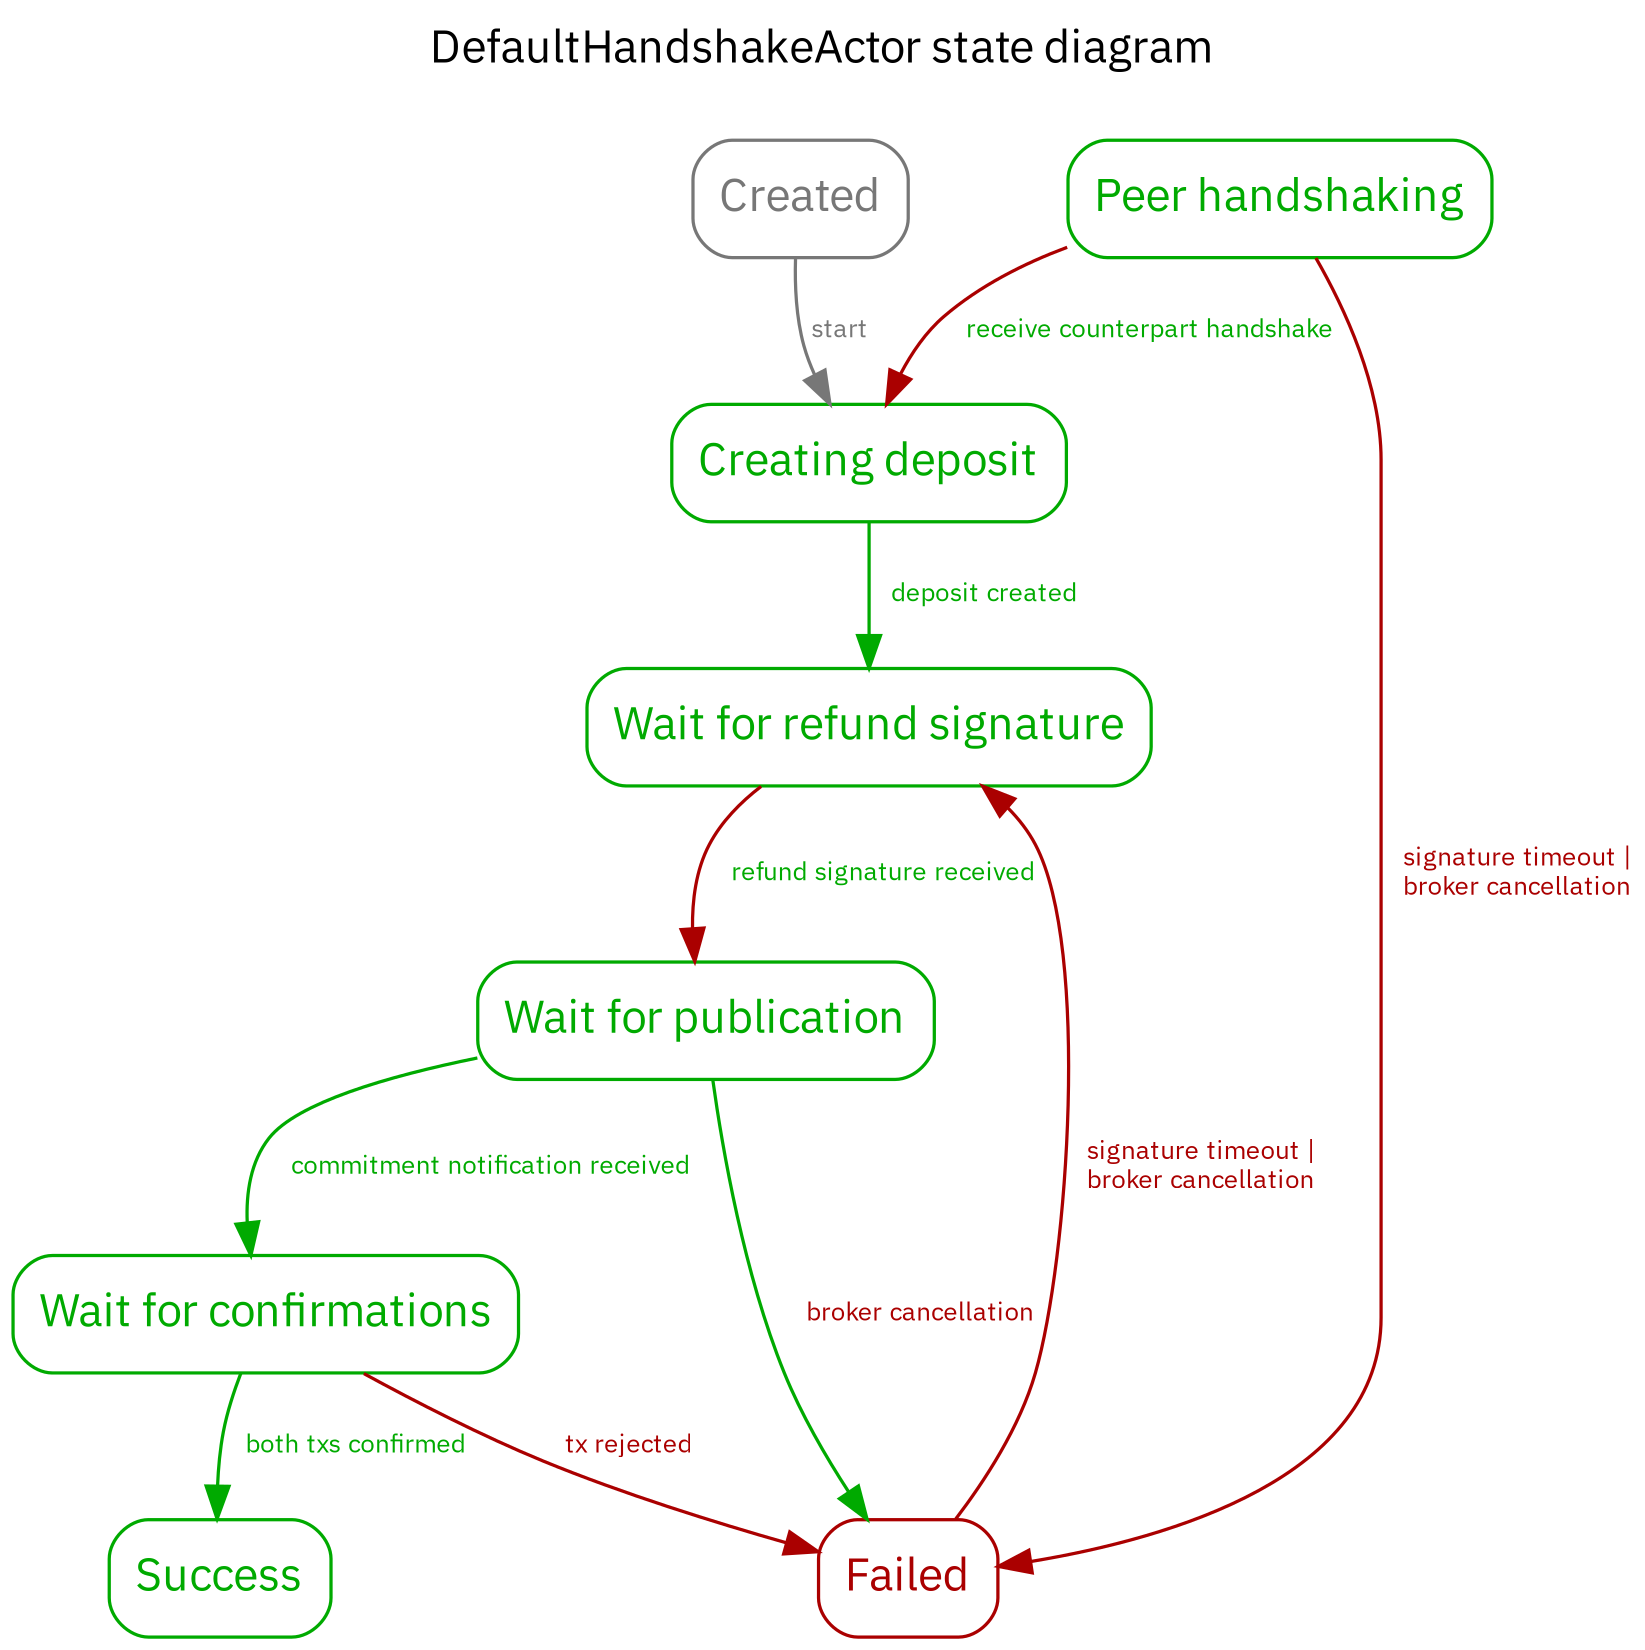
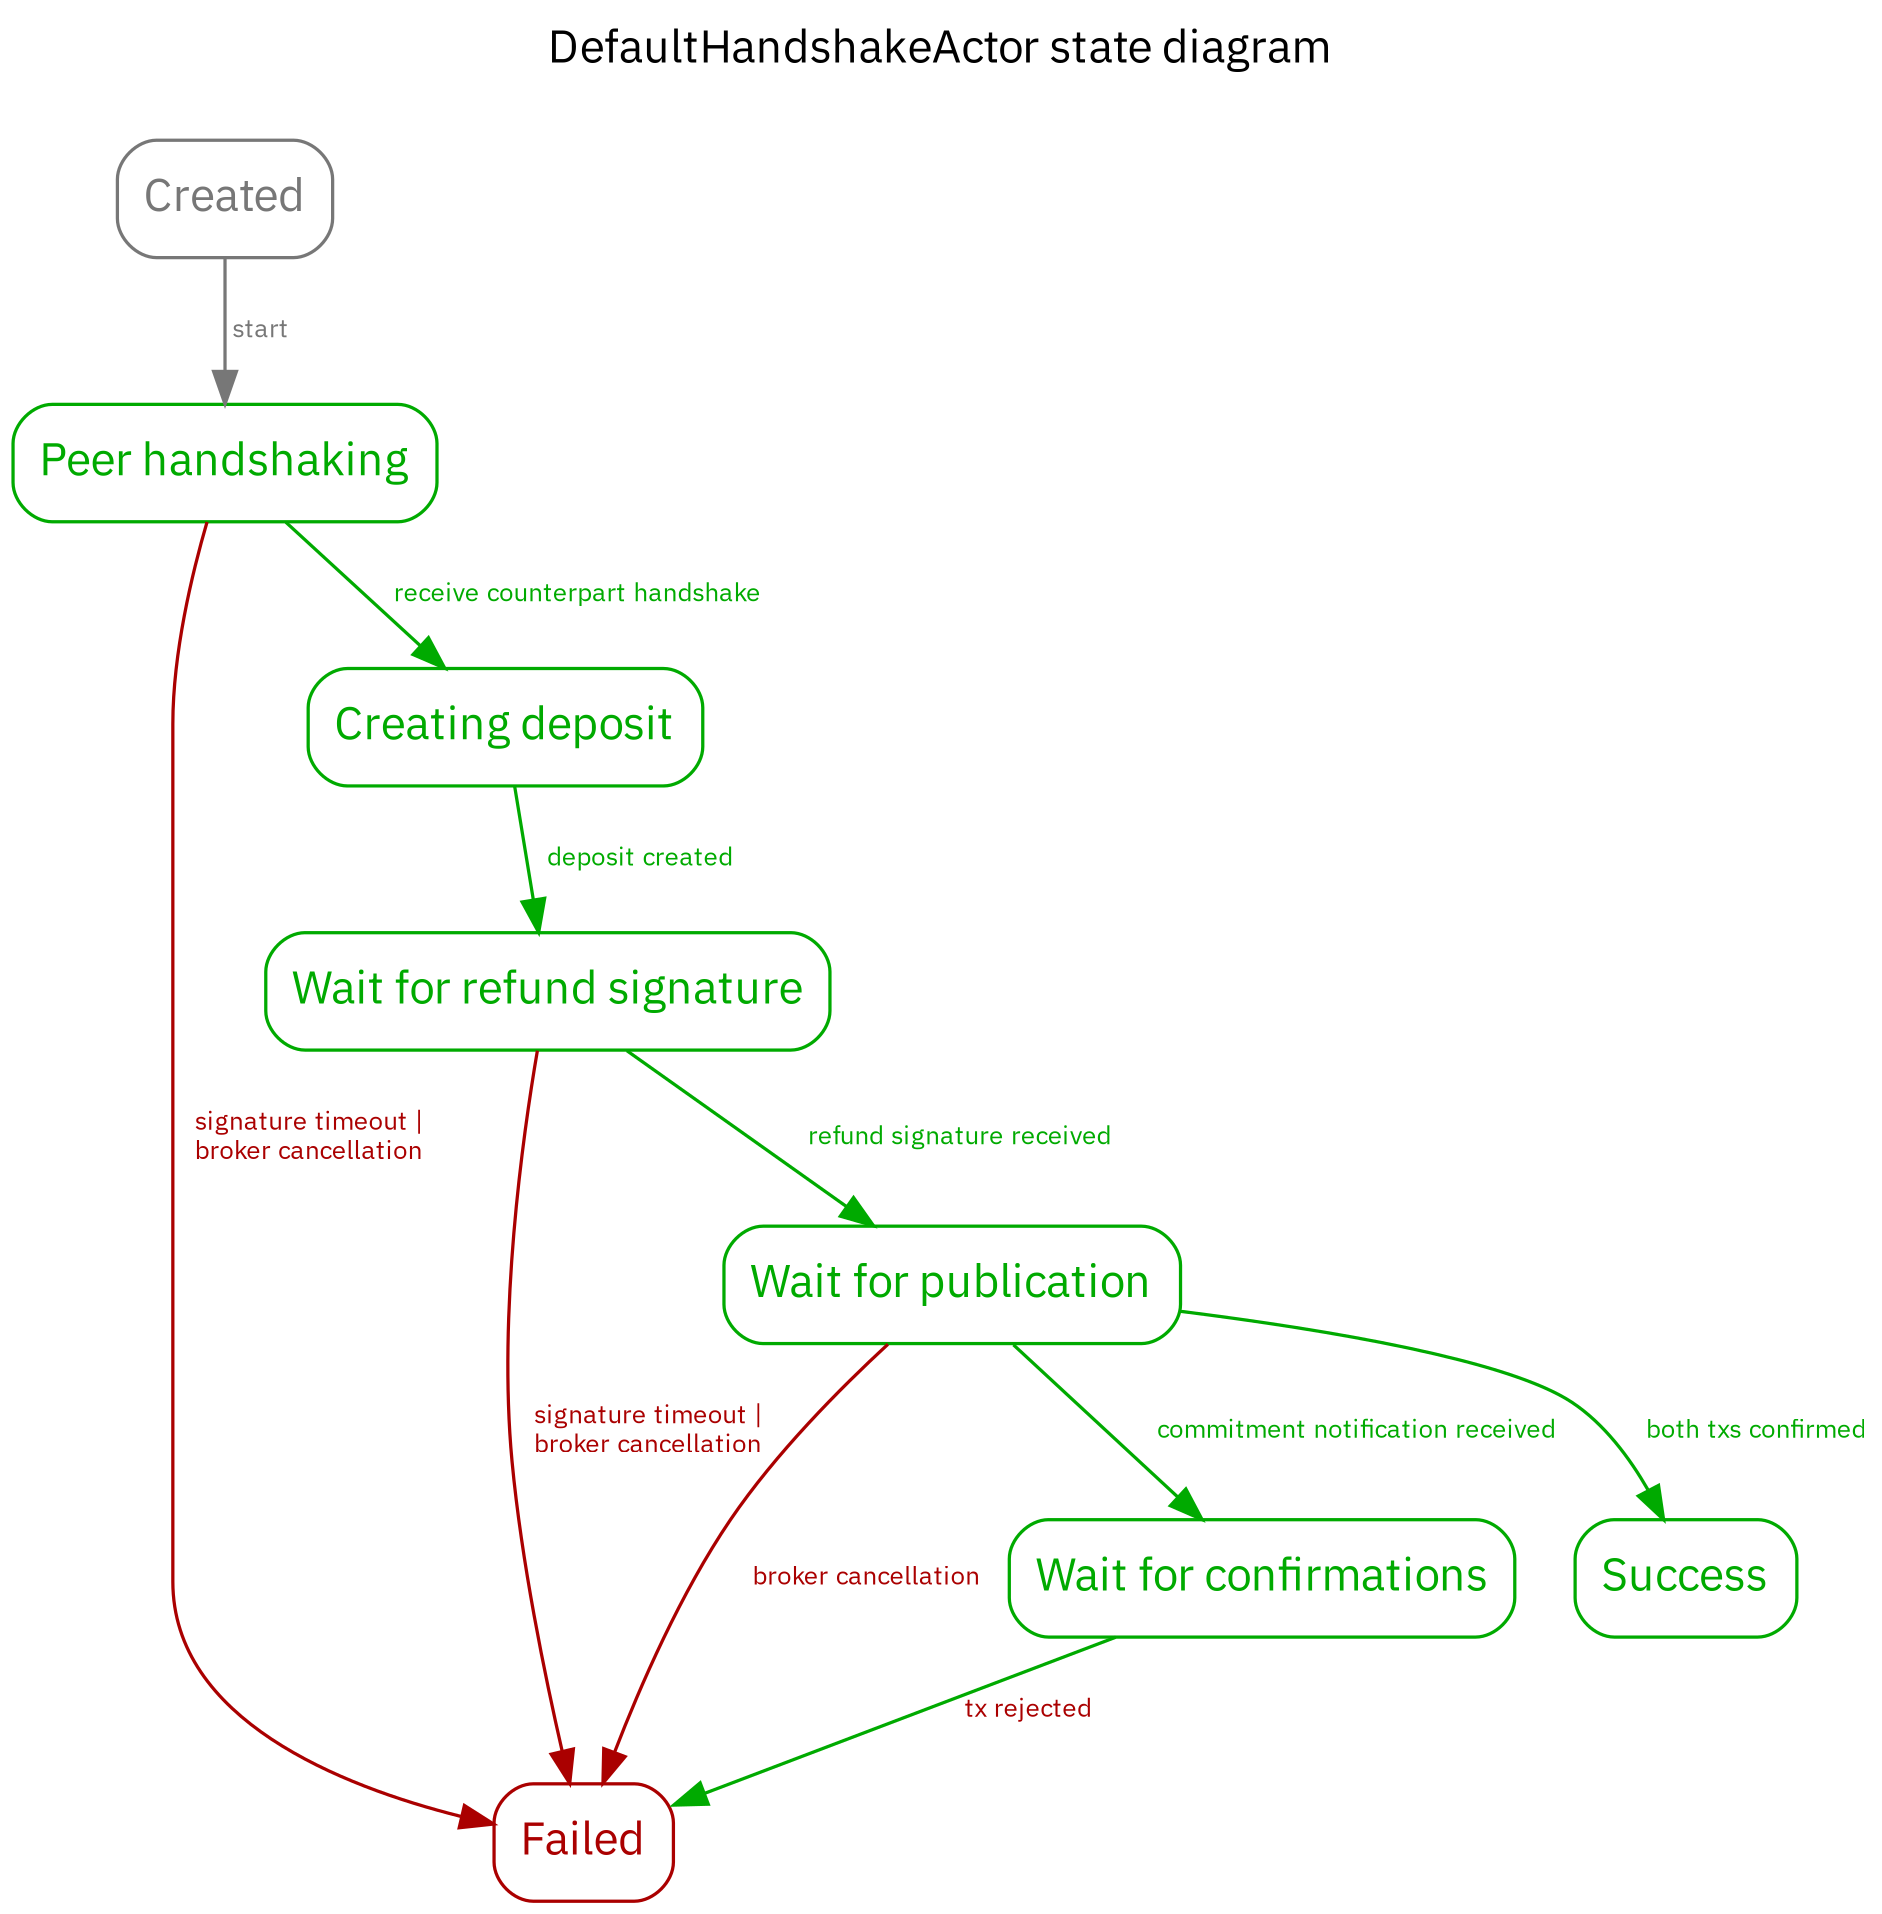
edge "Peer handshaking" -> "Creating deposit": color #aa0000 -> #00aa00
edge "Created" -> "Creating deposit": now "Created" -> "Peer handshaking"
edge "Wait for refund signature" -> "Wait for publication": color #aa0000 -> #00aa00
edge "Failed" -> "Wait for refund signature": reversed
edge "Wait for publication" -> "Failed": color #00aa00 -> #aa0000
edge "Wait for confirmations" -> "Success": now "Wait for publication" -> "Success"
edge "Wait for confirmations" -> "Failed": color #aa0000 -> #00aa00
